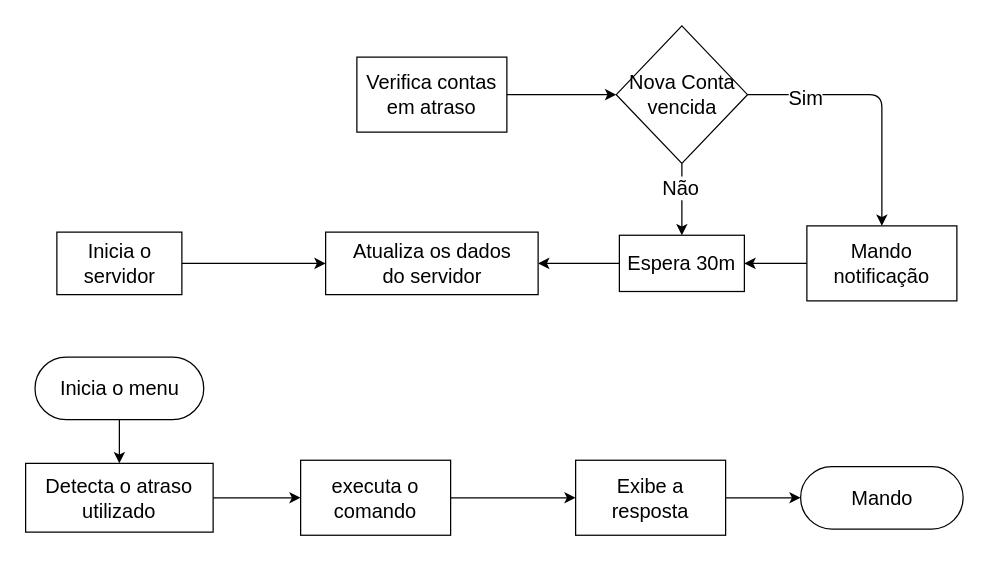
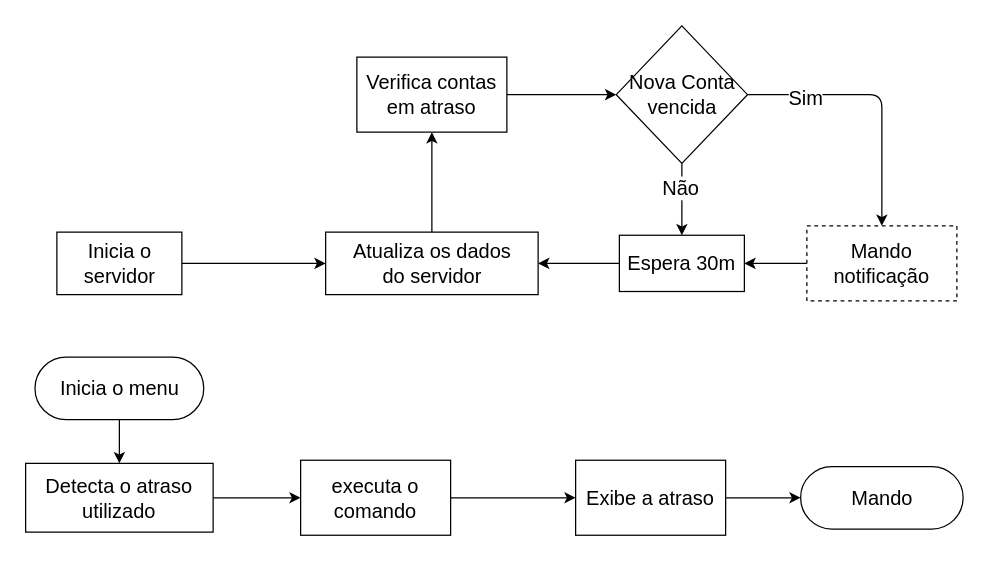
edge "Atualiza os dados do servidor" -> "Verifica contas em atraso": added
node "Mando notificação": style solid -> dashed
node "Exibe a resposta": label "Exibe a resposta" -> "Exibe a atraso"
